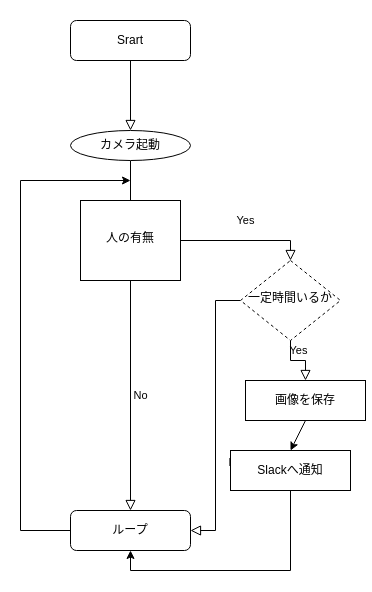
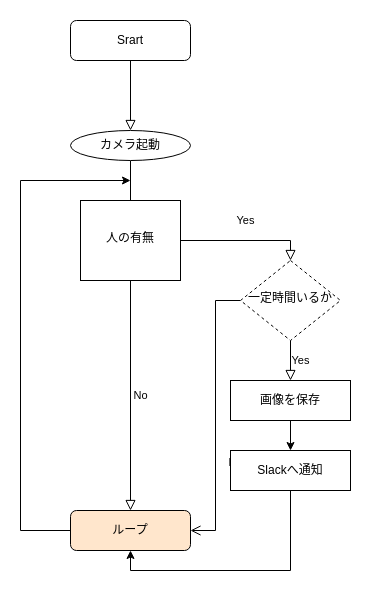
node "画像を保存": moved (306, 401) -> (291, 401)
node "ループ": fillcolor #ffffff -> #ffe6cc
edge "一定時間いるか" -> "ループ": arrowhead block -> open
